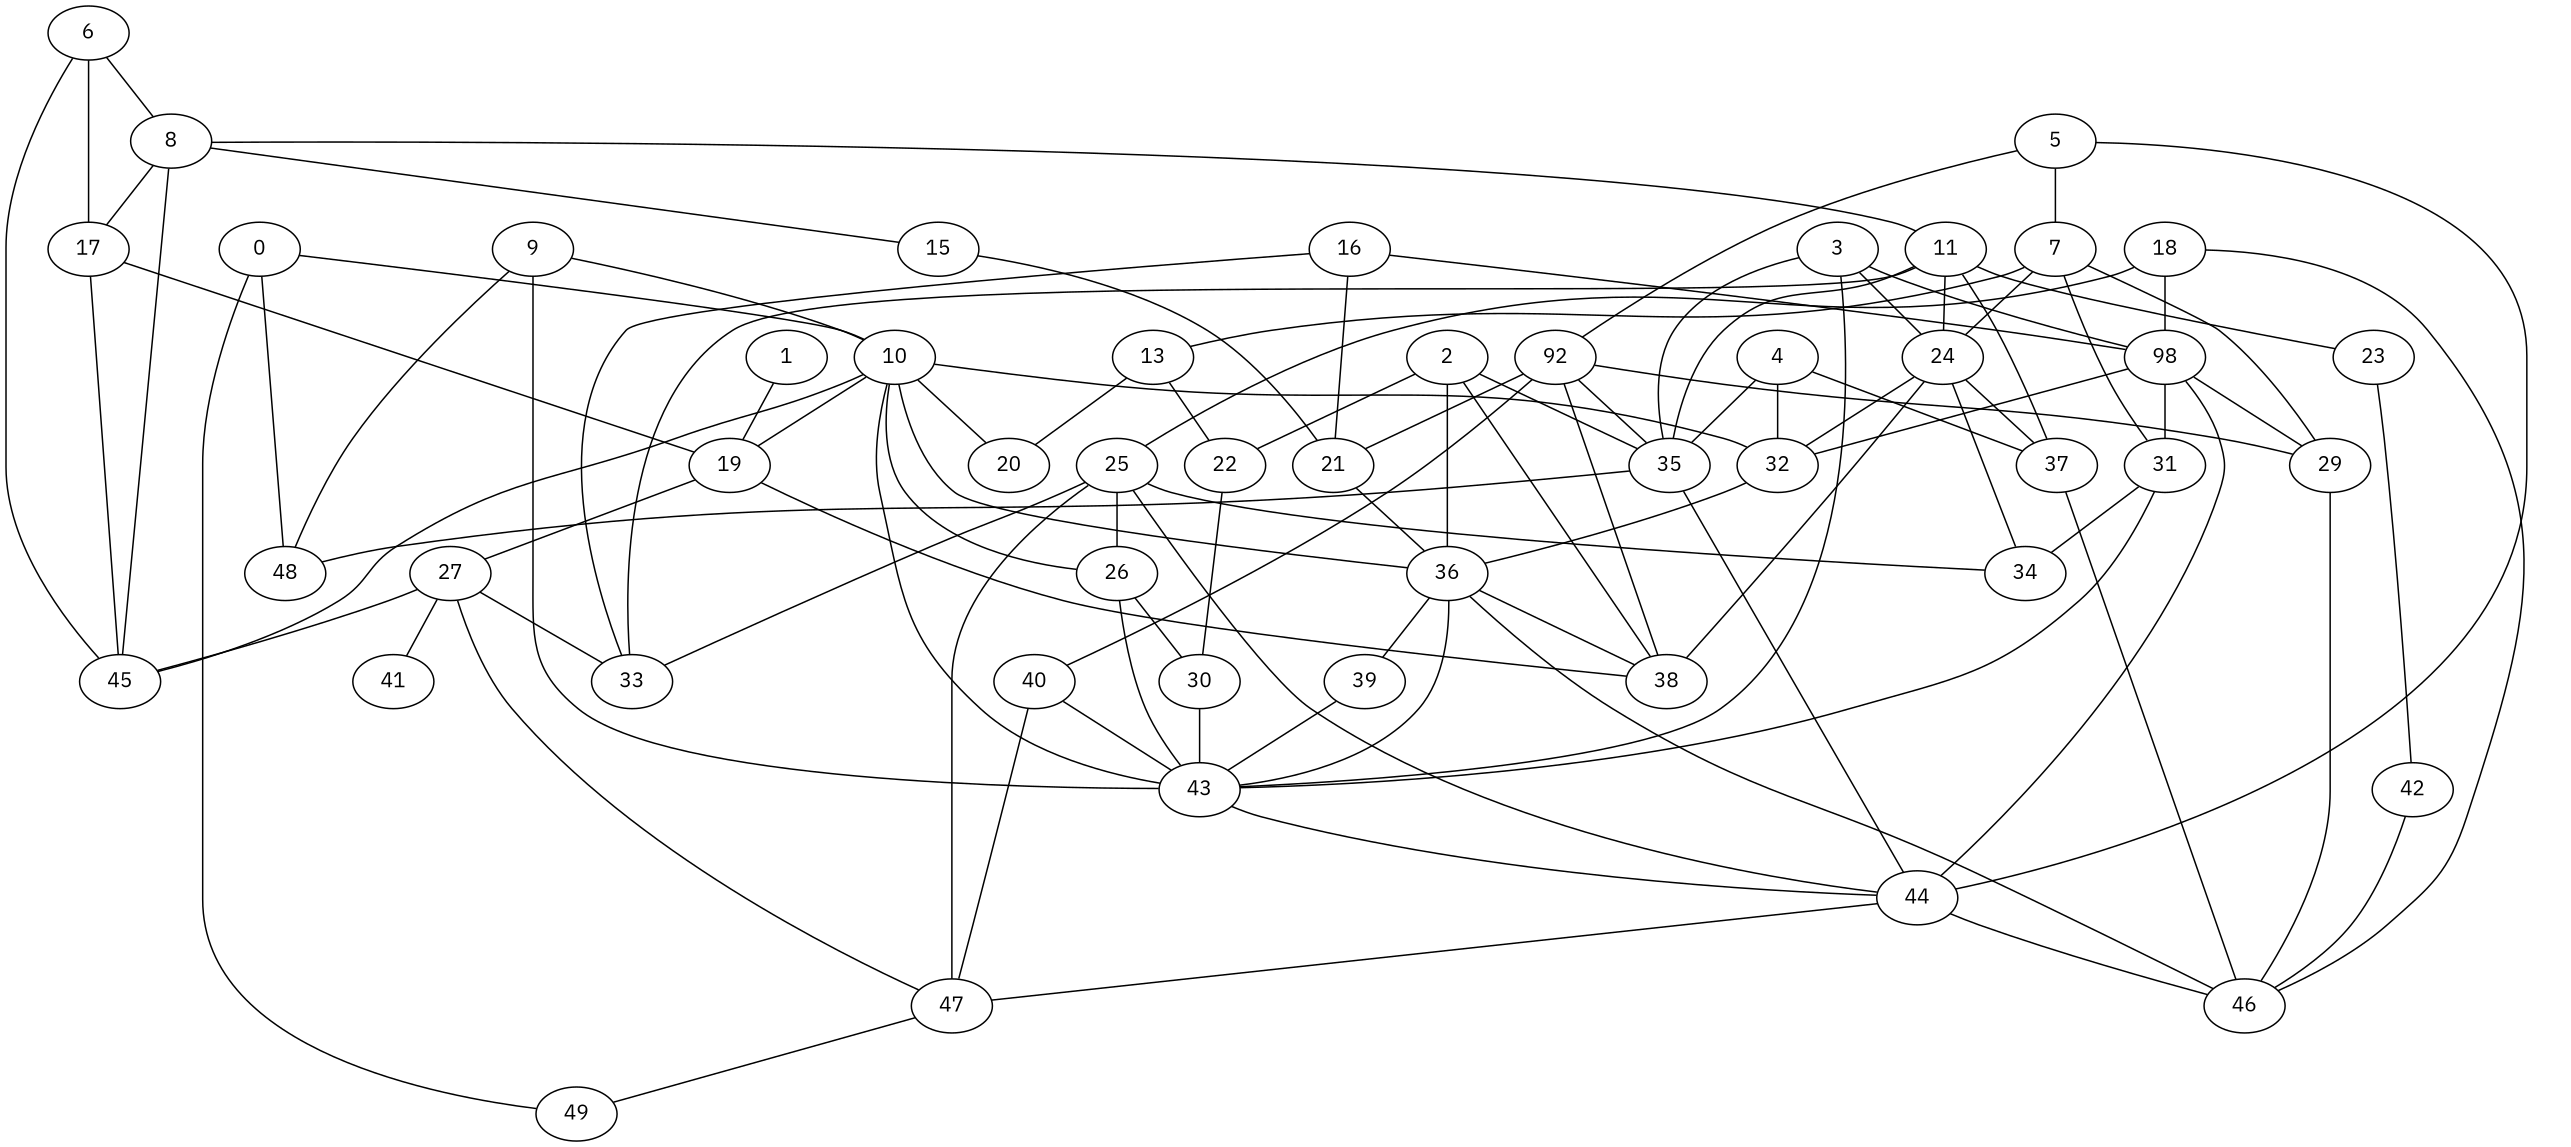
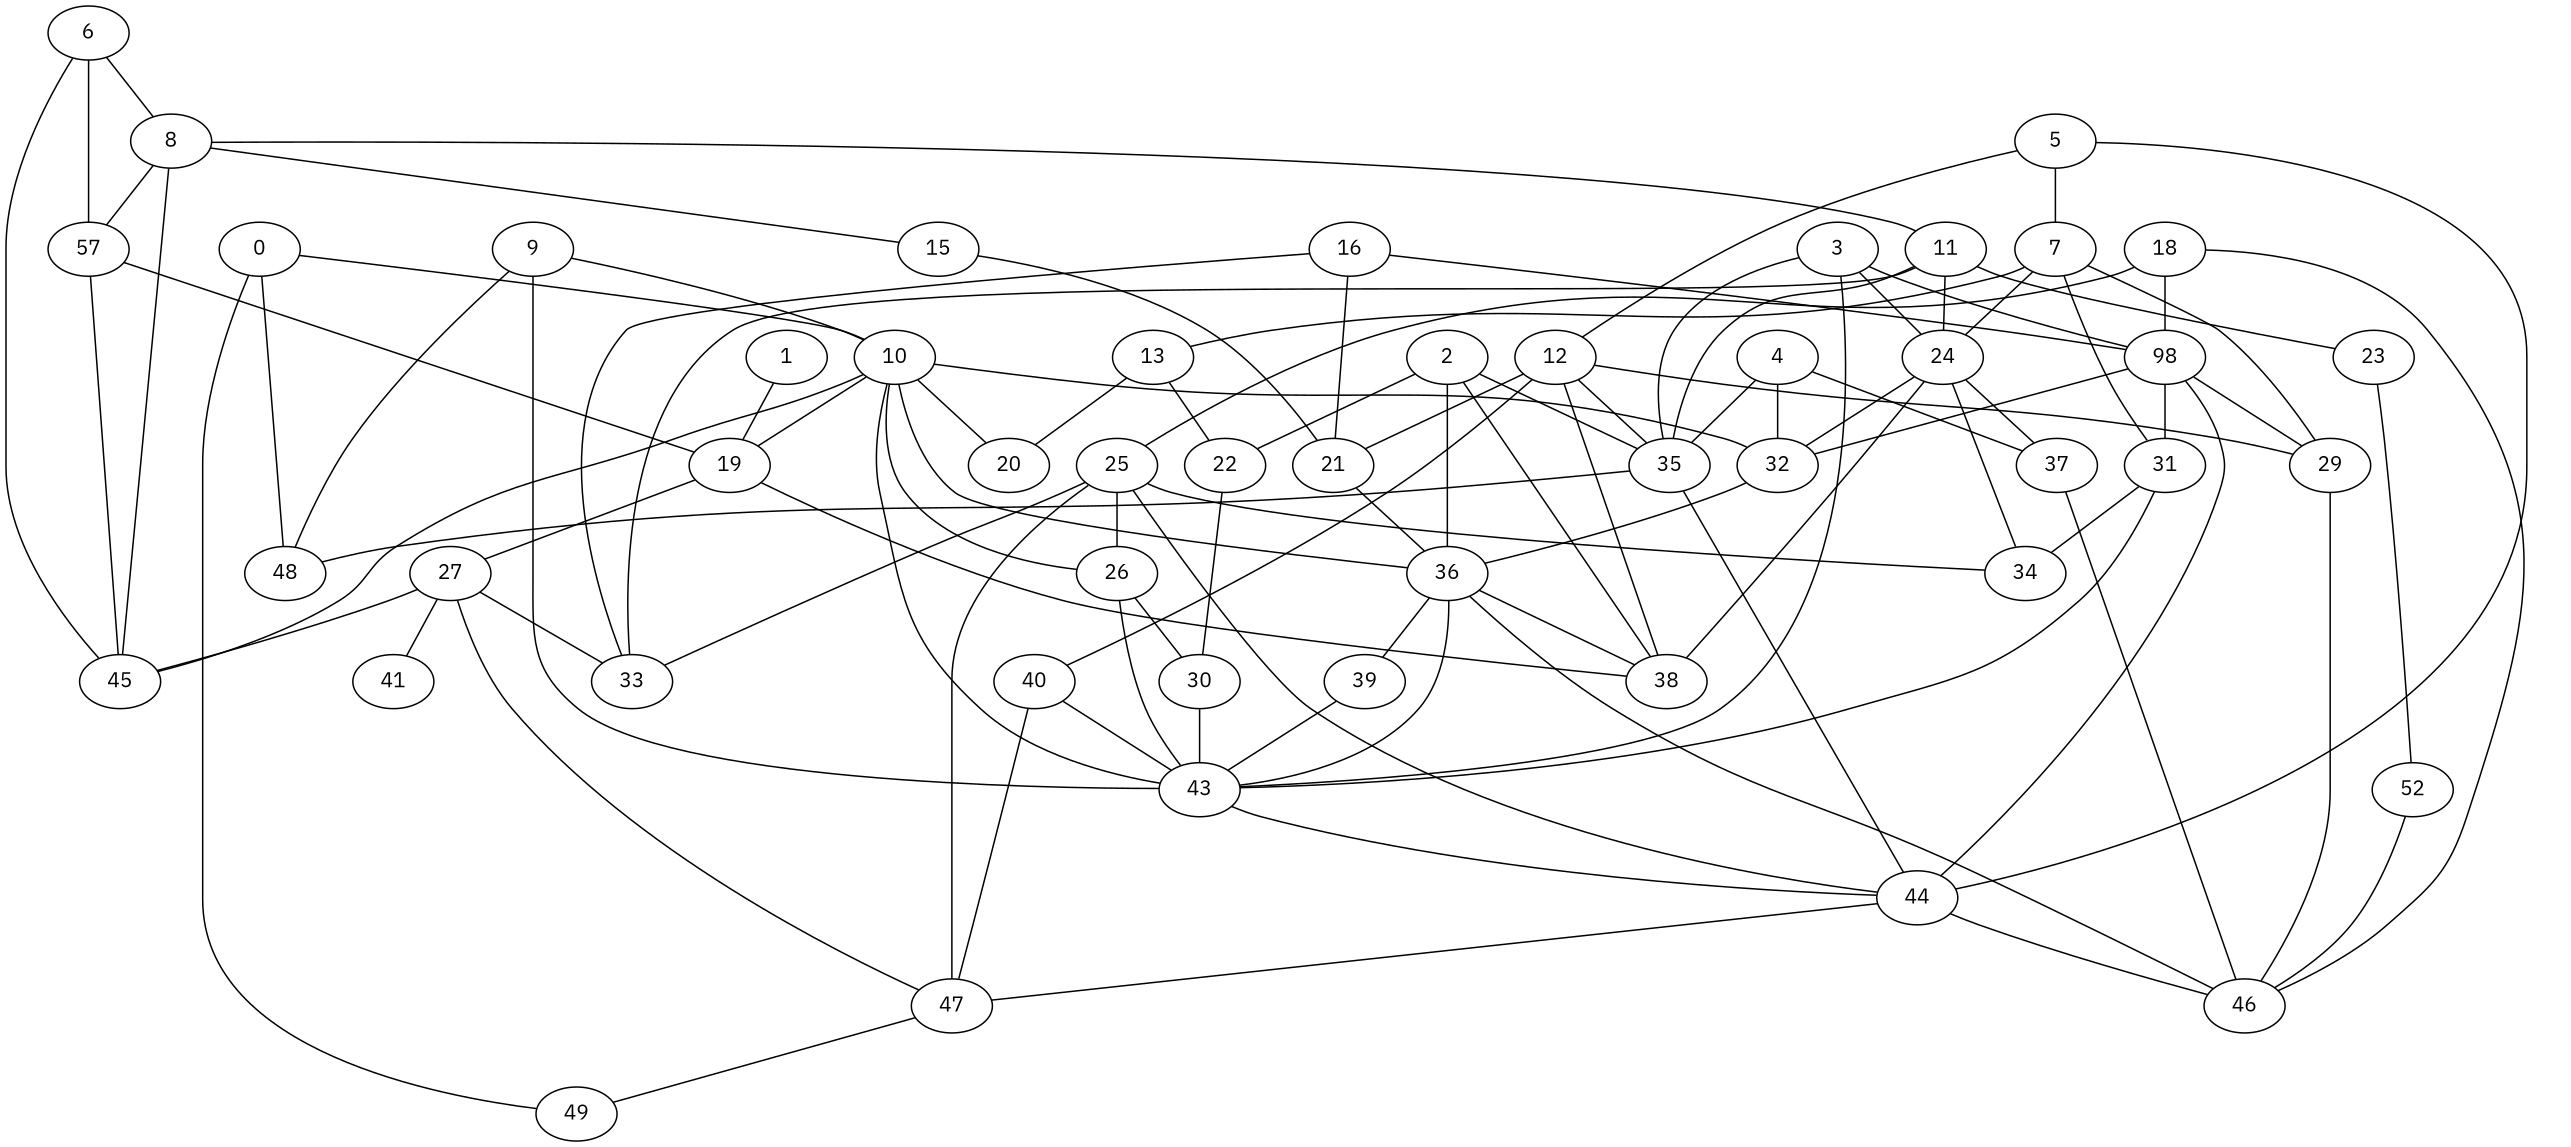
node "17": label "17" -> "57"
edge "11" -- "37": removed
node "92": label "92" -> "12"
node "42": label "42" -> "52"
